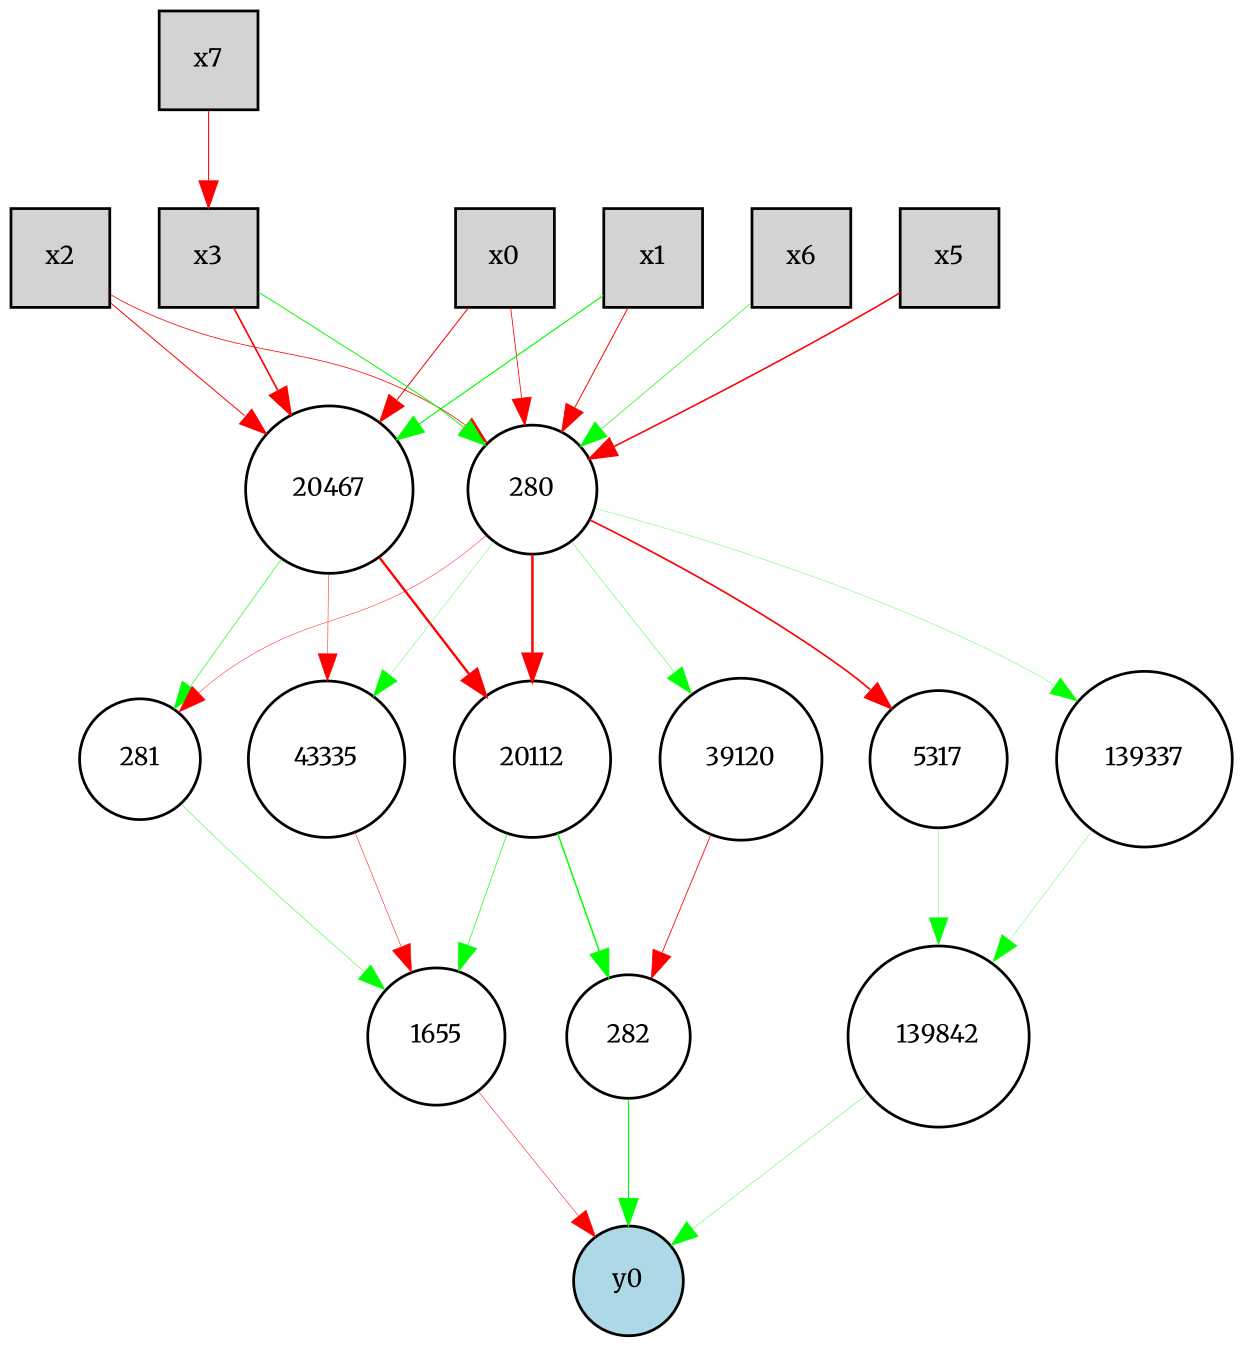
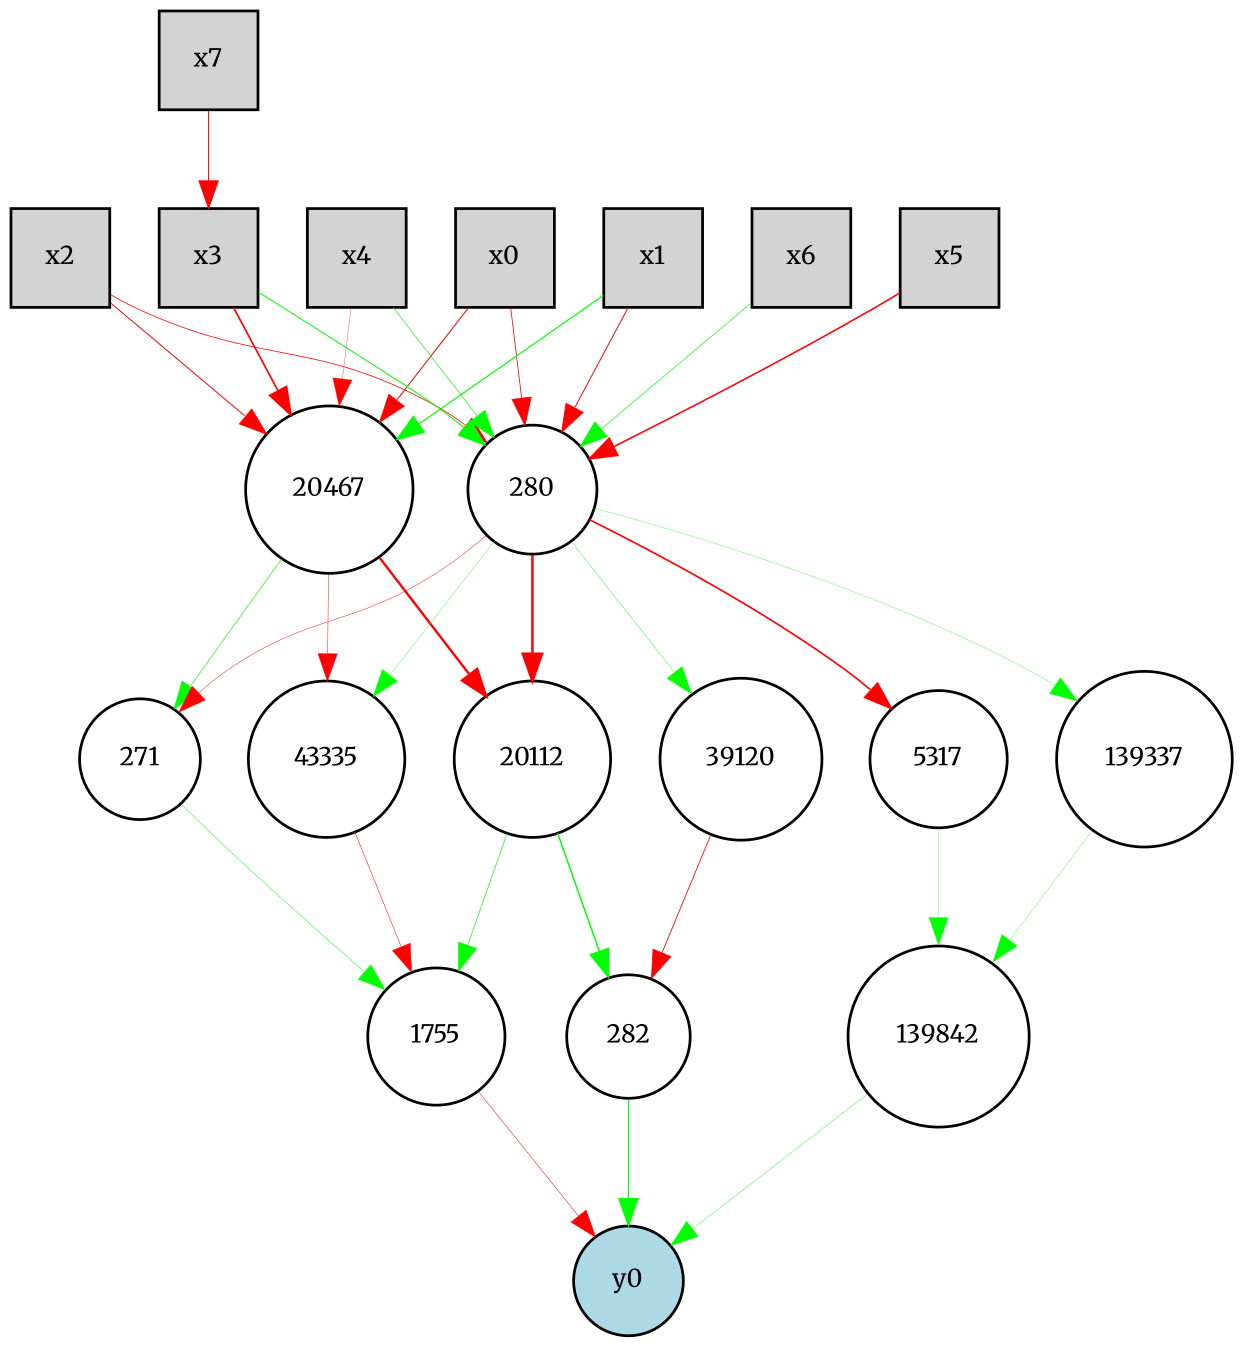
node "x4": added
node "281": label "281" -> "271"
node "1655": label "1655" -> "1755"
